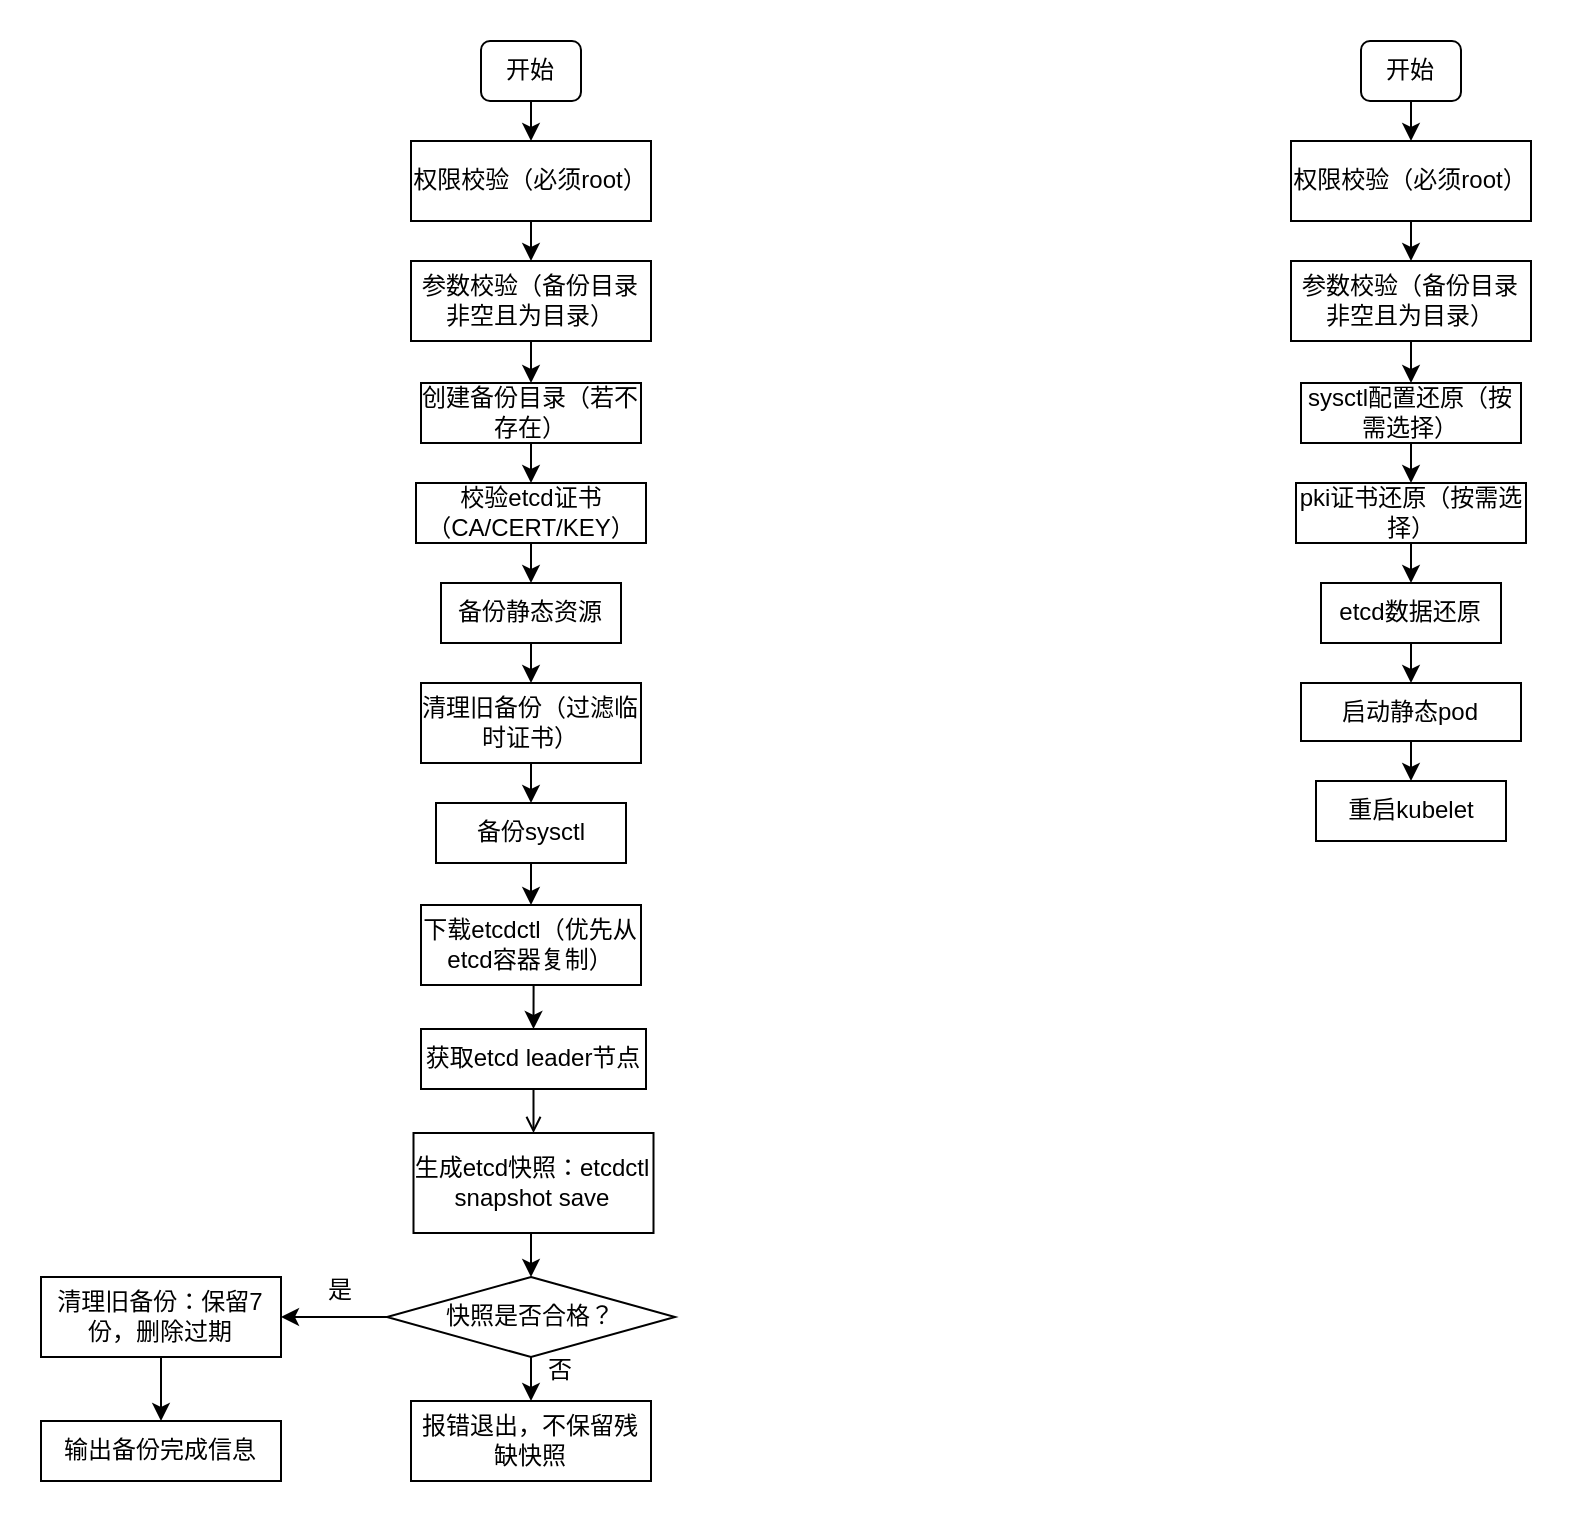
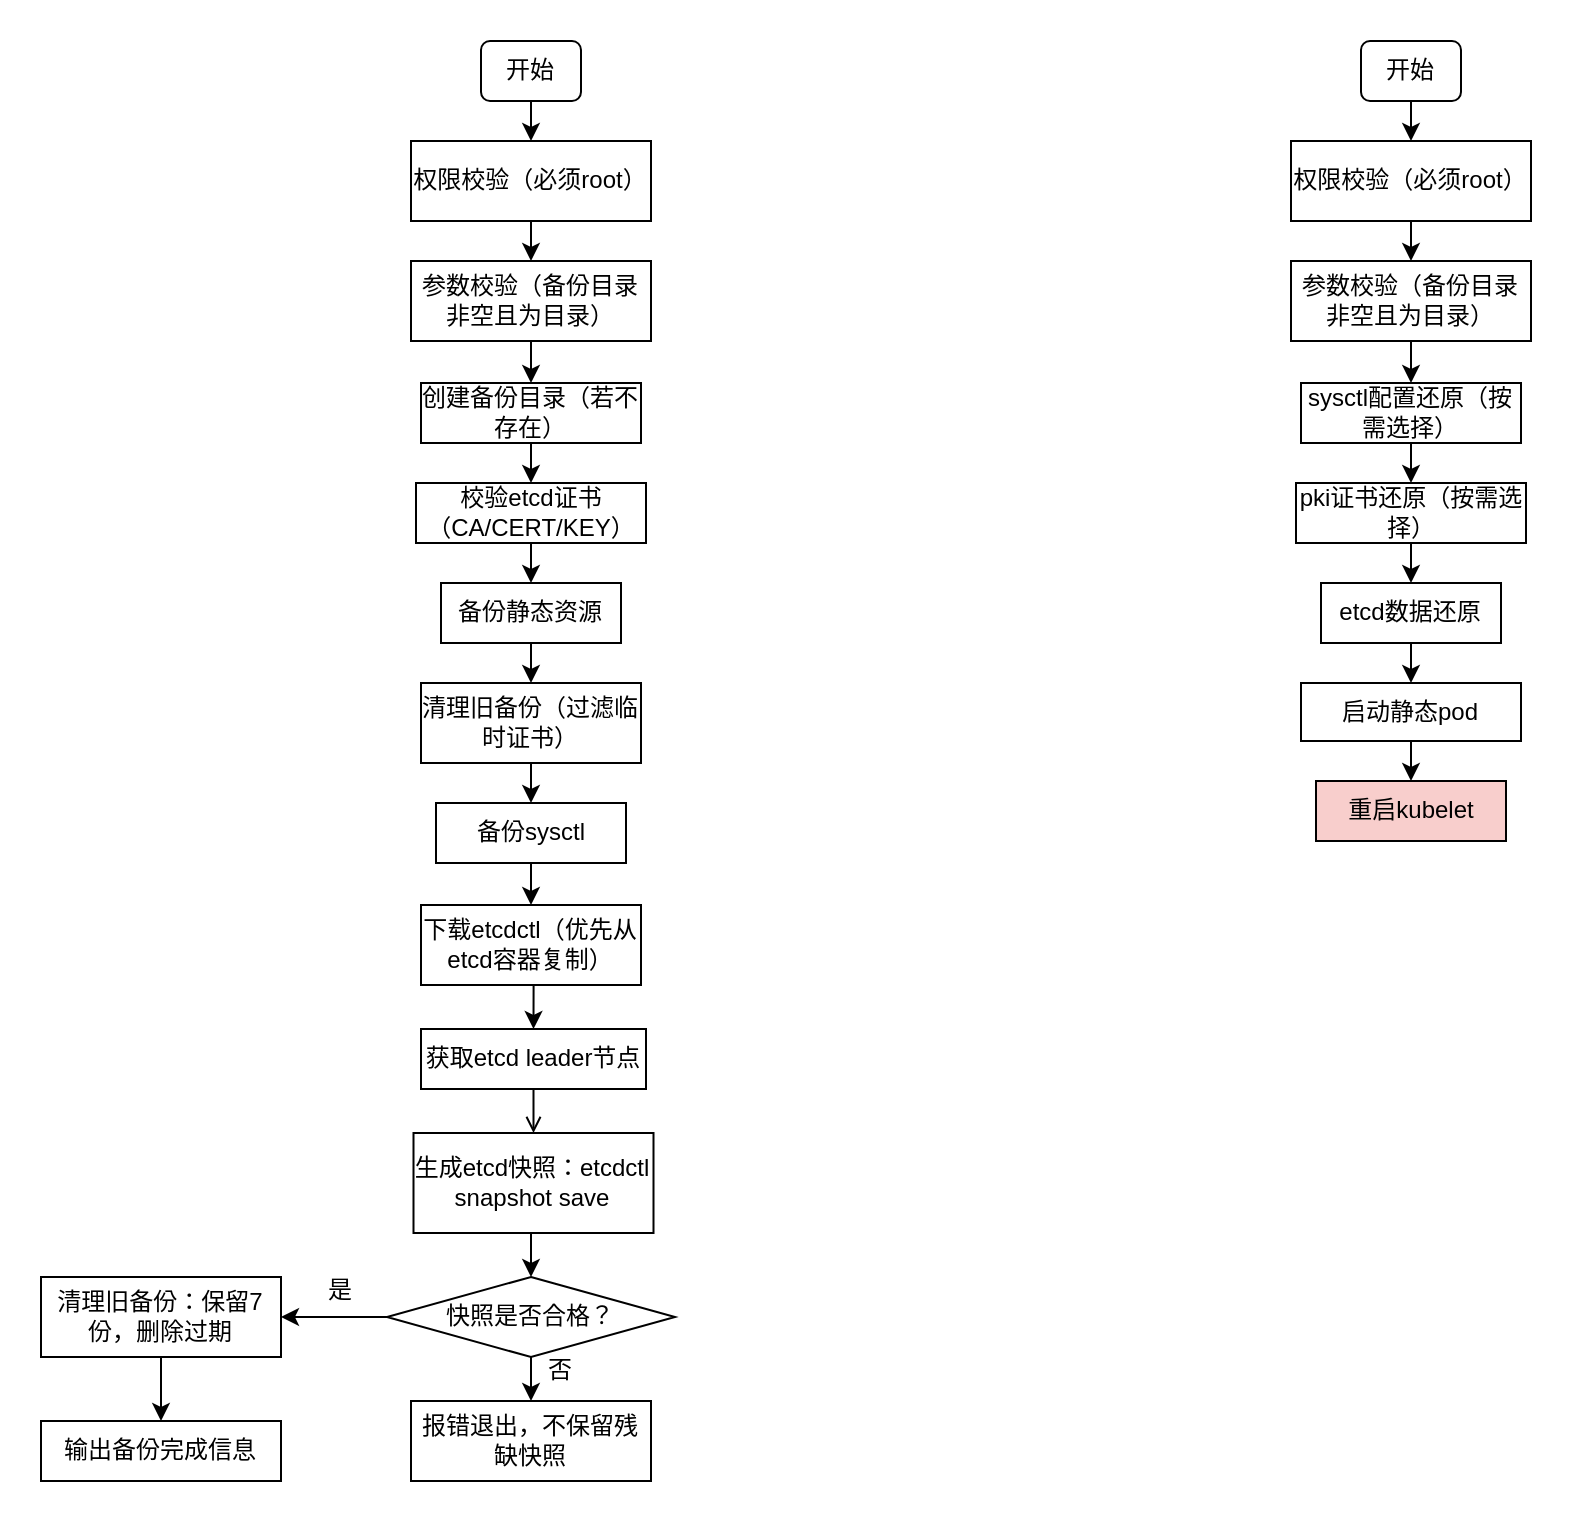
node "重启kubelet": fillcolor #ffffff -> #f8cecc
